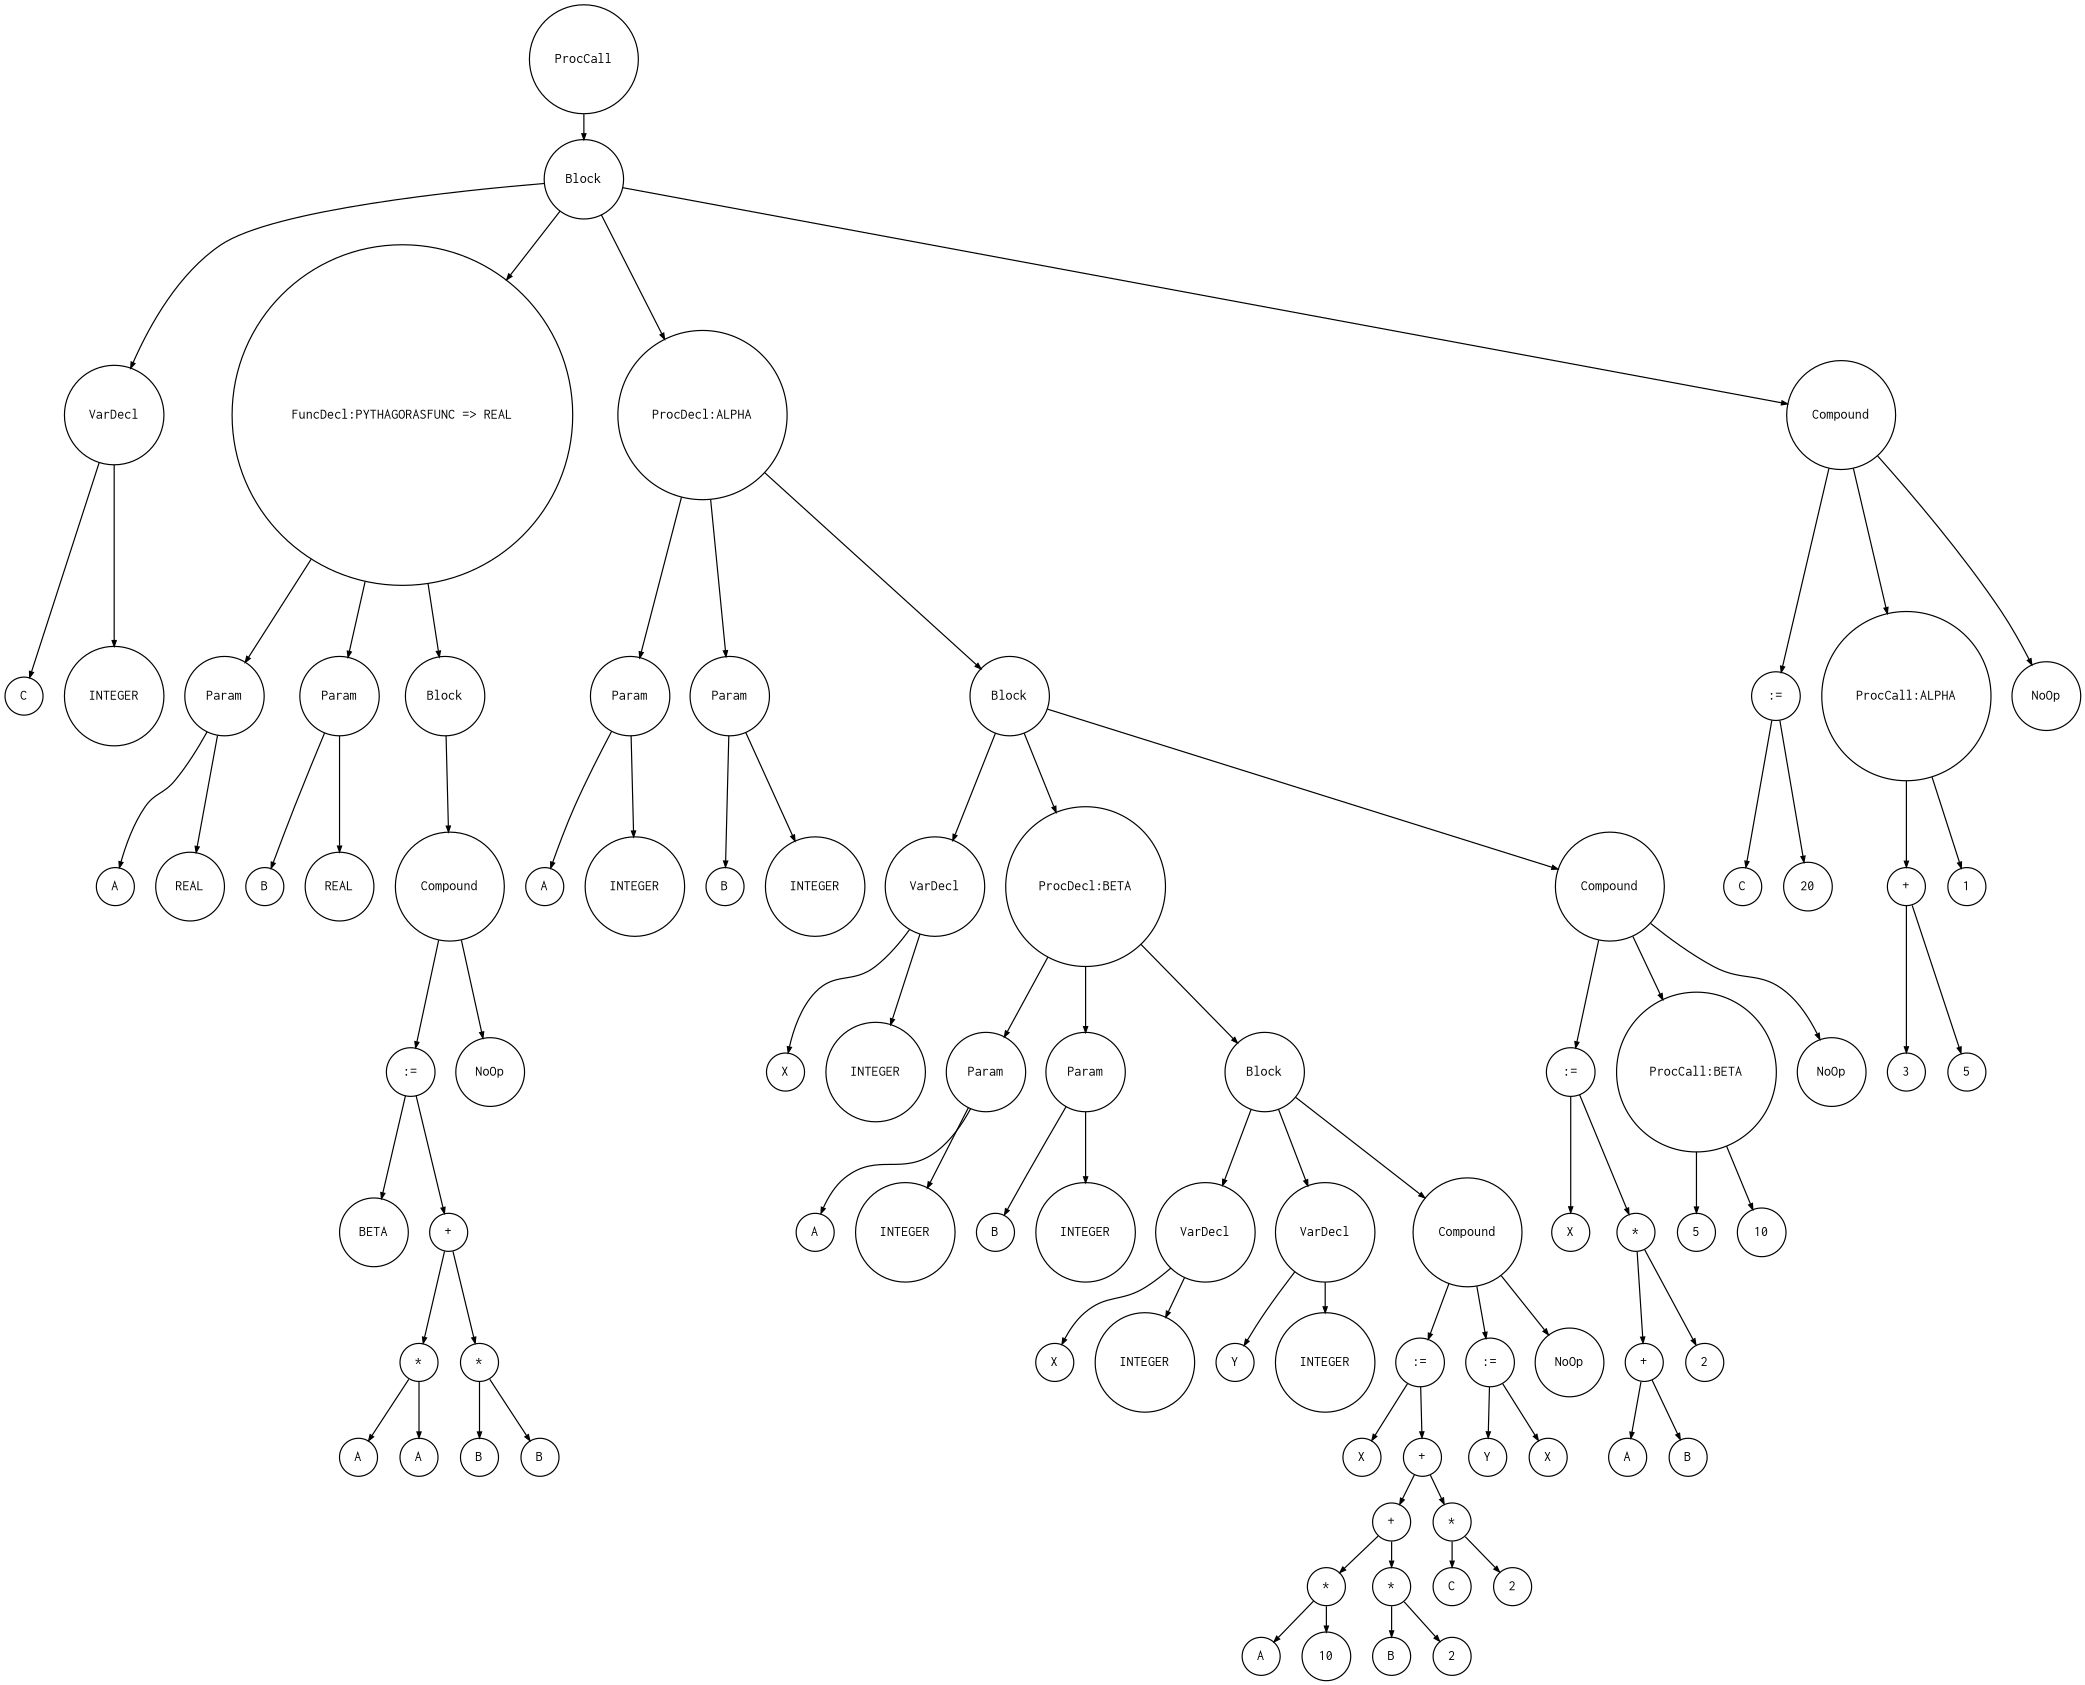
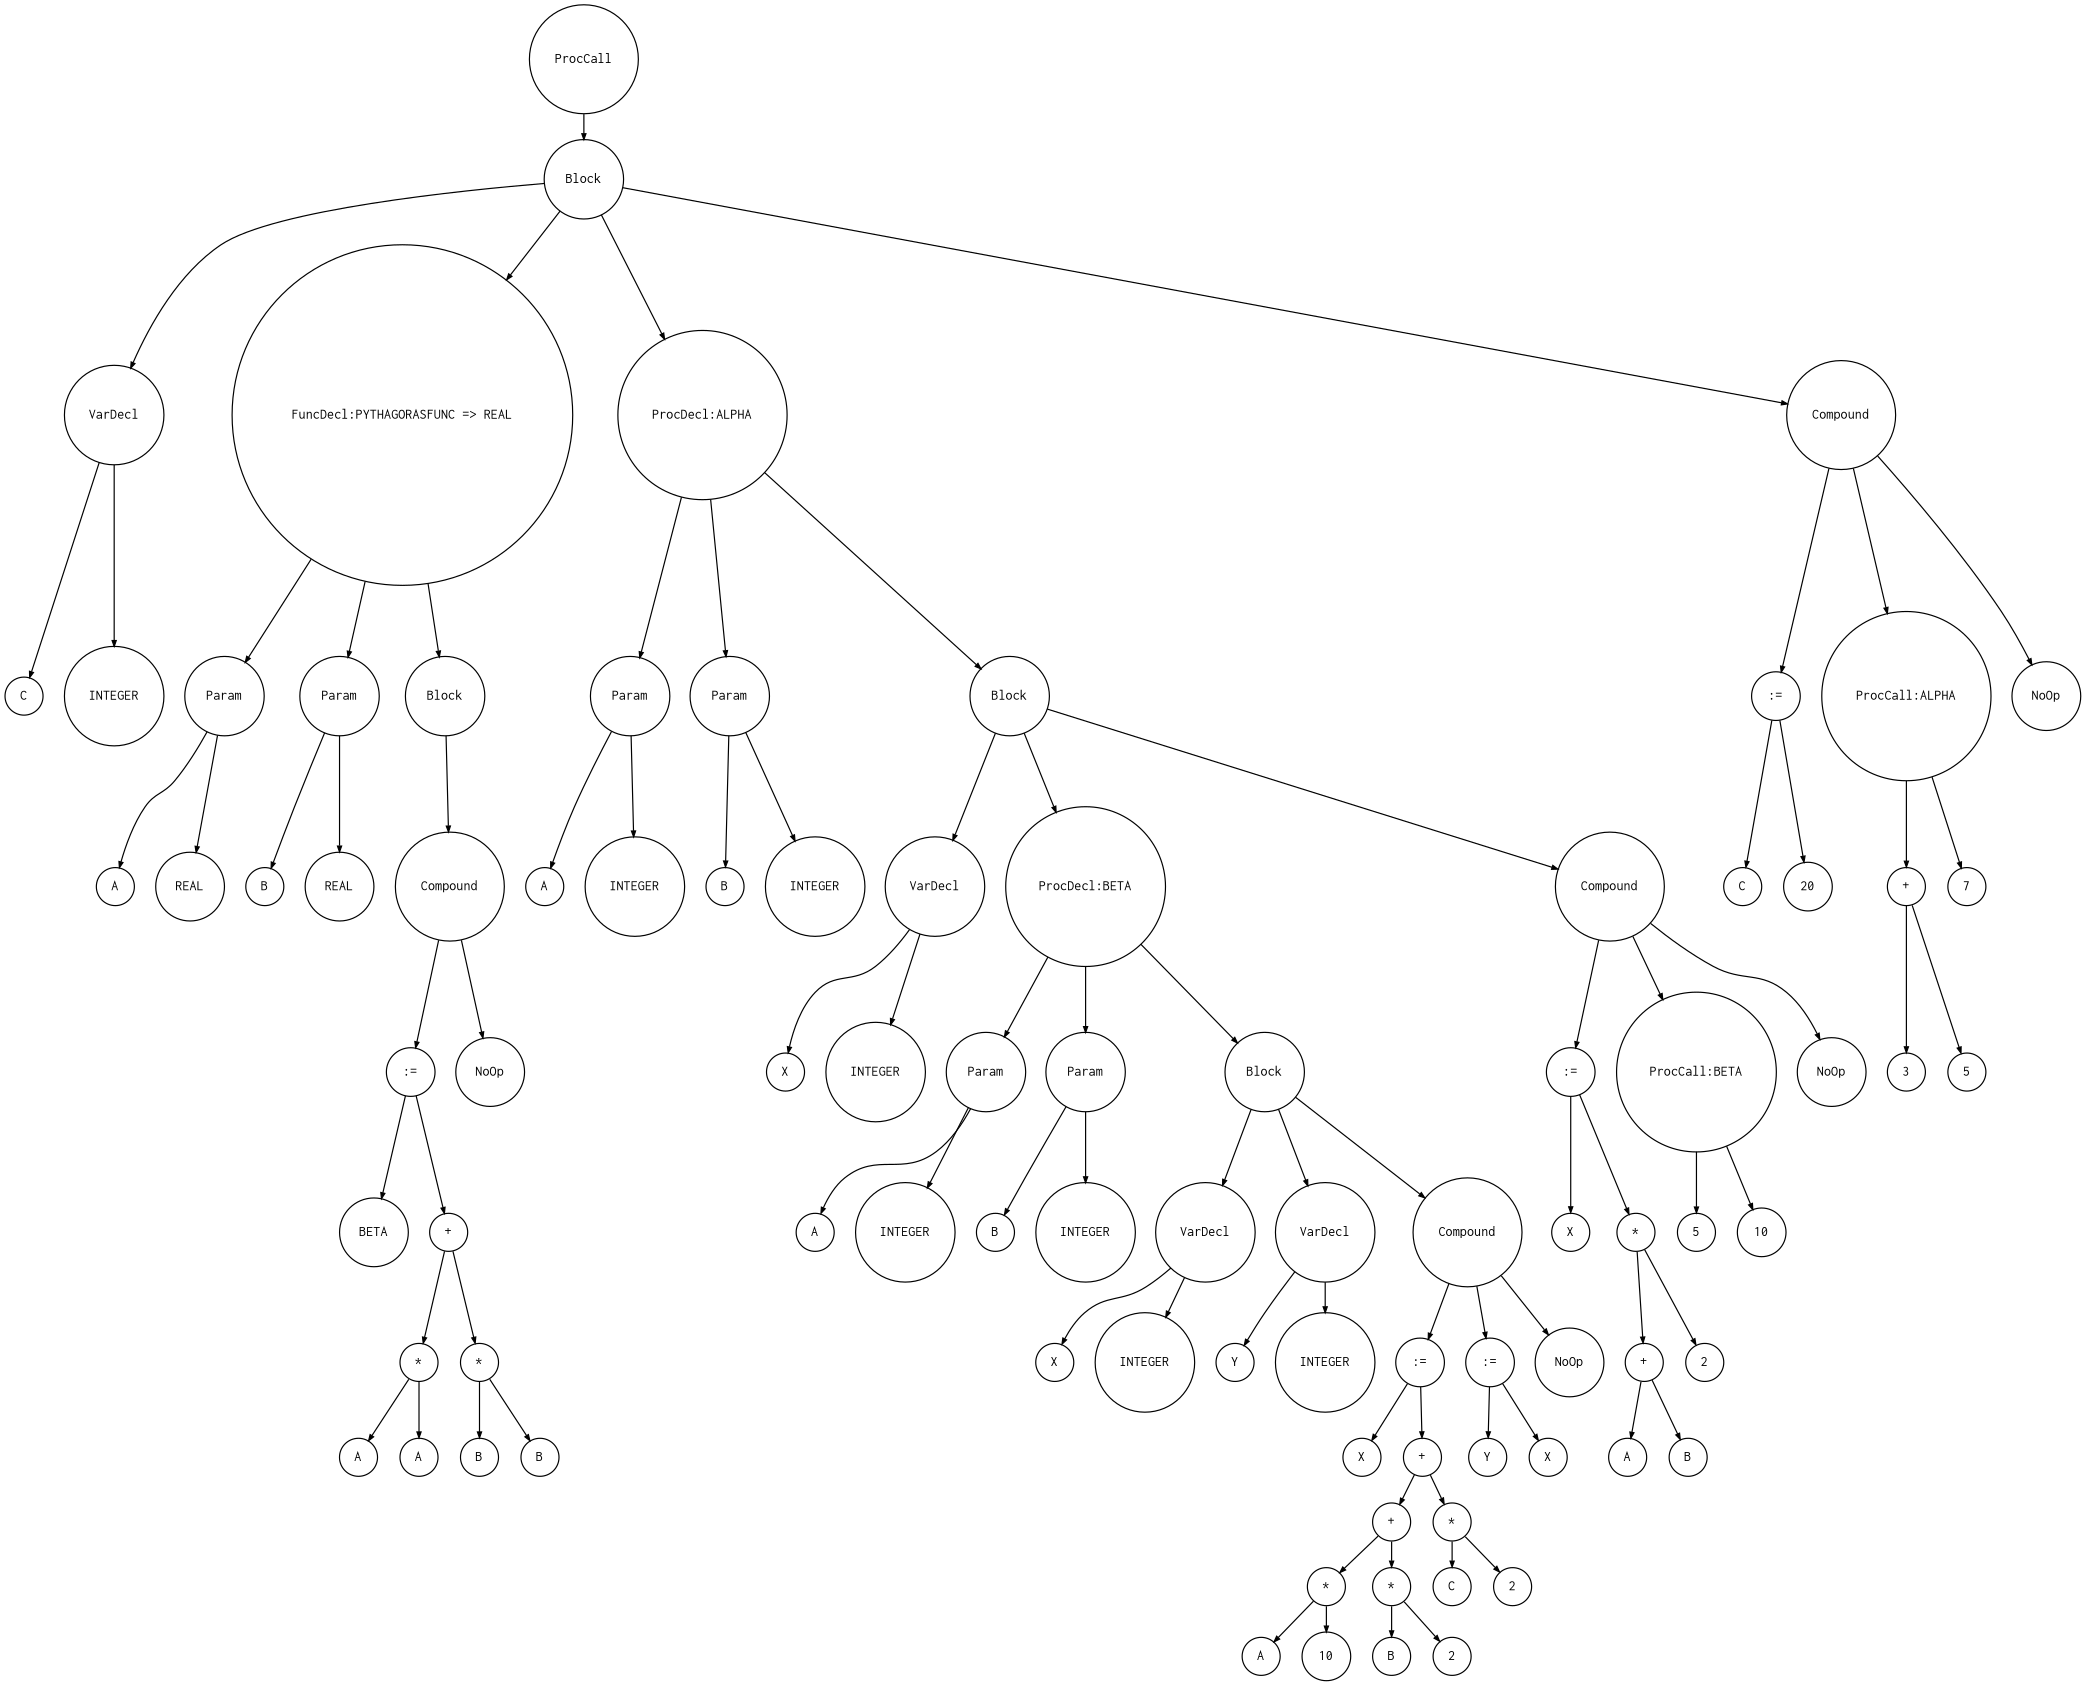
node "1": label "1" -> "7"
